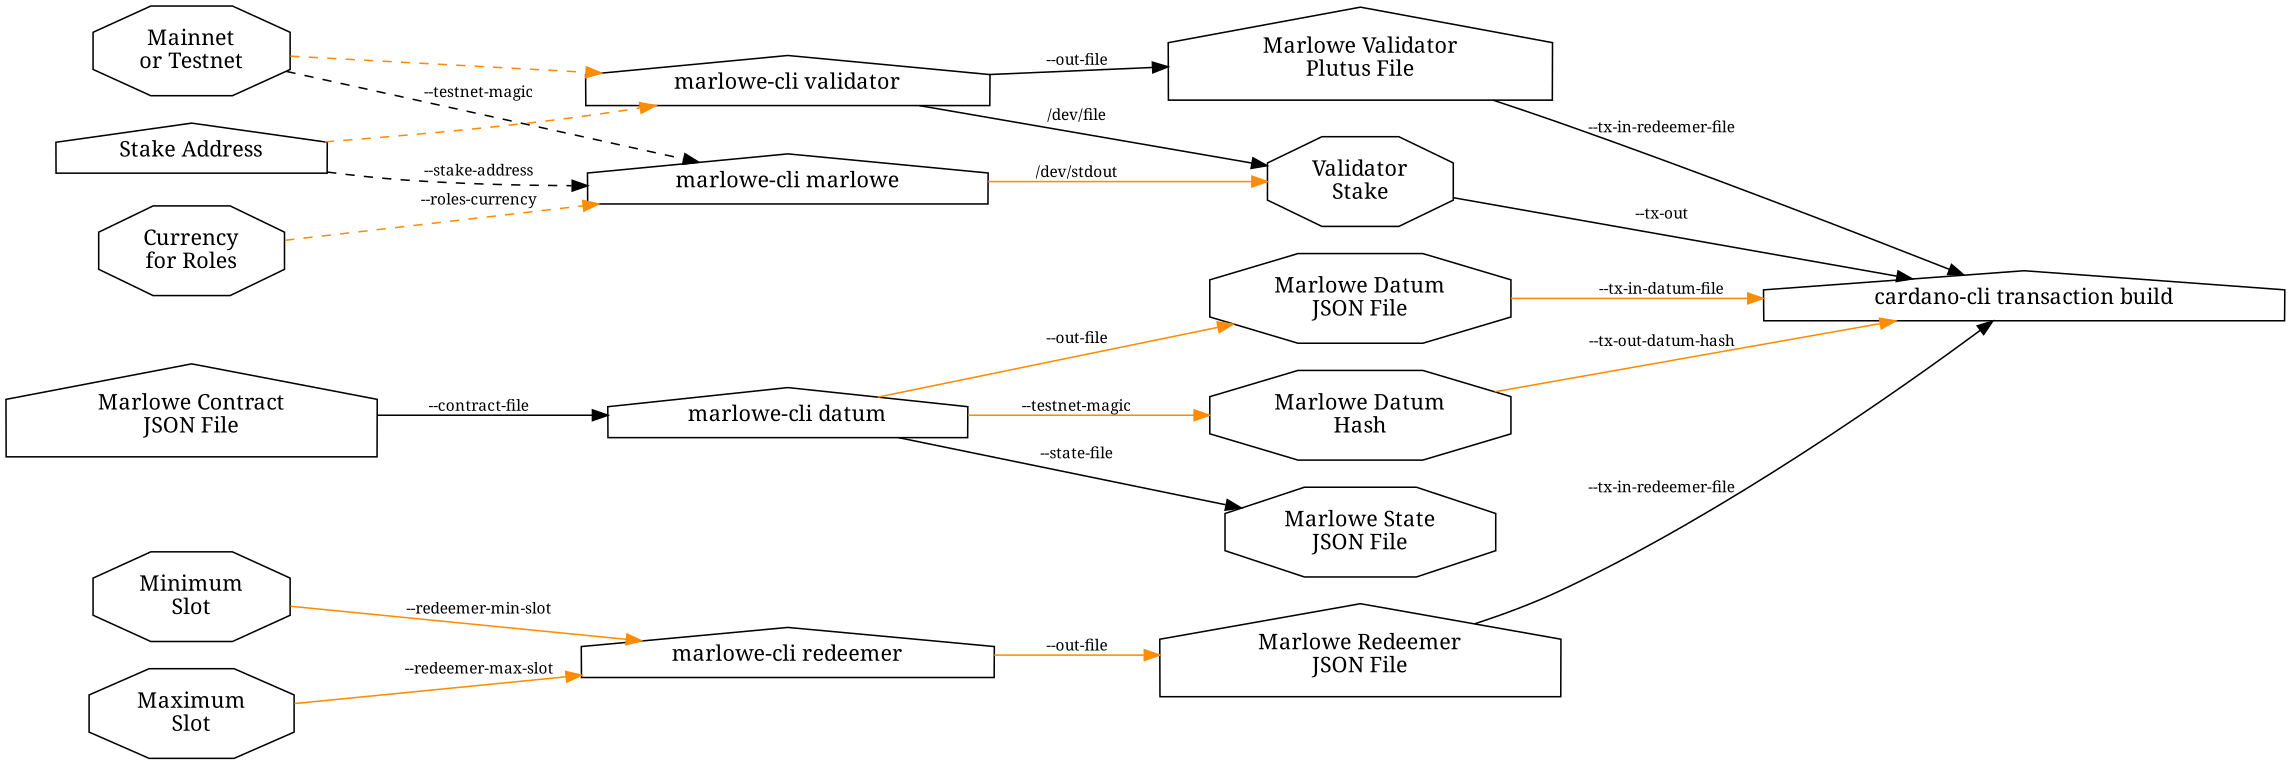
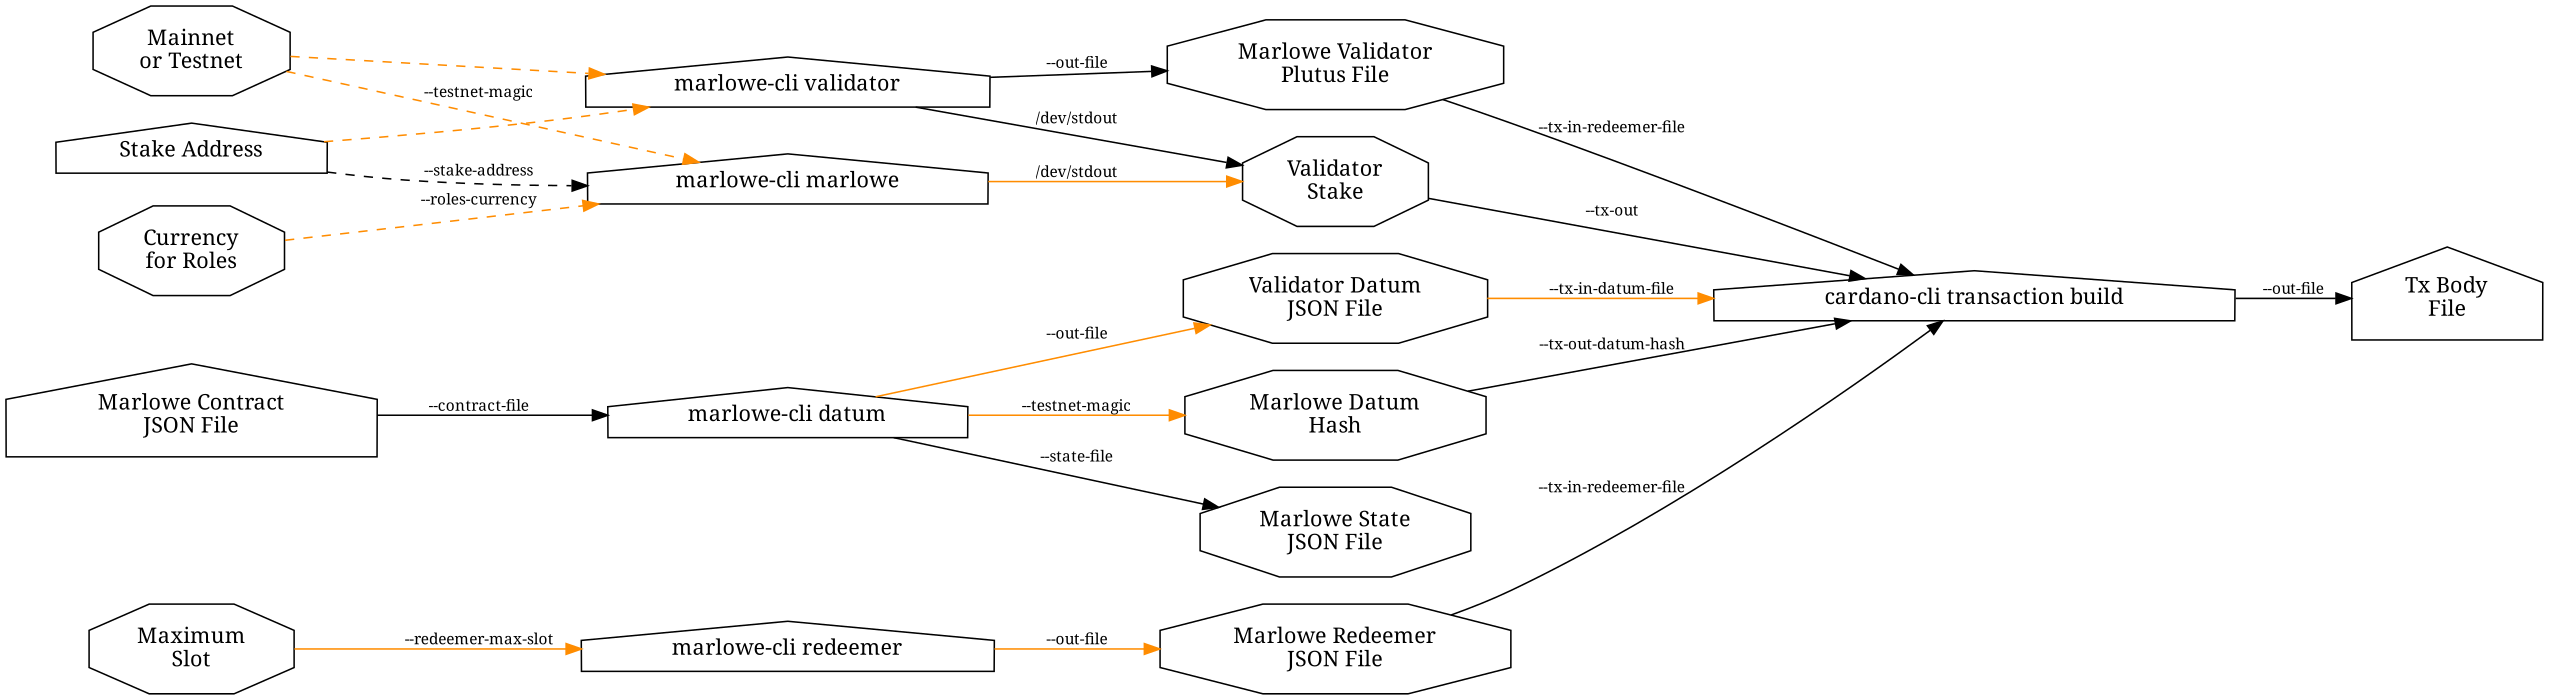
node "Marlowe Validator Plutus File": shape house -> octagon
edge "Mainnet or Testnet" -> "marlowe-cli marlowe": color black -> darkorange
edge "marlowe-cli validator" -> "Validator Stake": label "/dev/file" -> "/dev/stdout"
node "Marlowe Datum JSON File": label "Marlowe Datum JSON File" -> "Validator Datum JSON File"
node "Tx Body File": added
edge "Marlowe Datum Hash" -> "cardano-cli transaction build": color darkorange -> black
node "Minimum Slot": removed
node "Marlowe Redeemer JSON File": shape house -> octagon
